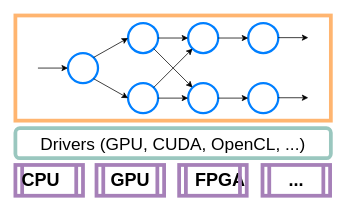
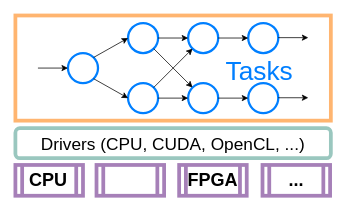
node "Tasks": added
node "Drivers (GPU, CUDA, OpenCL, ...)": label "Drivers (GPU, CUDA, OpenCL, ...)" -> "Drivers (CPU, CUDA, OpenCL, ...)"
node "CPU": moved (41, 180) -> (48, 180)
node "GPU": removed
node "FPGA": moved (220, 180) -> (213, 180)
